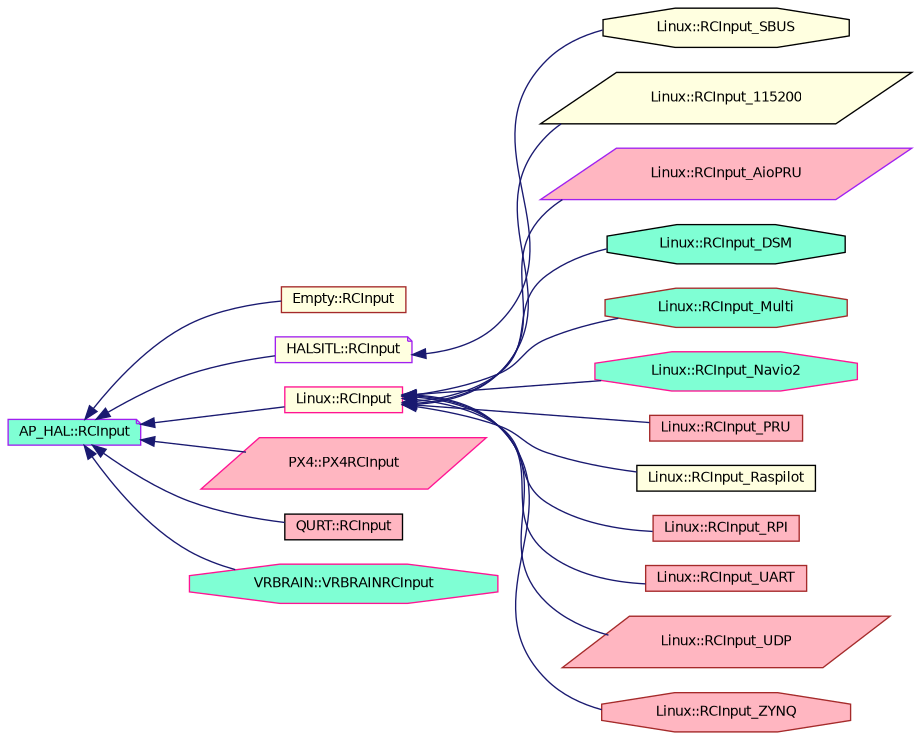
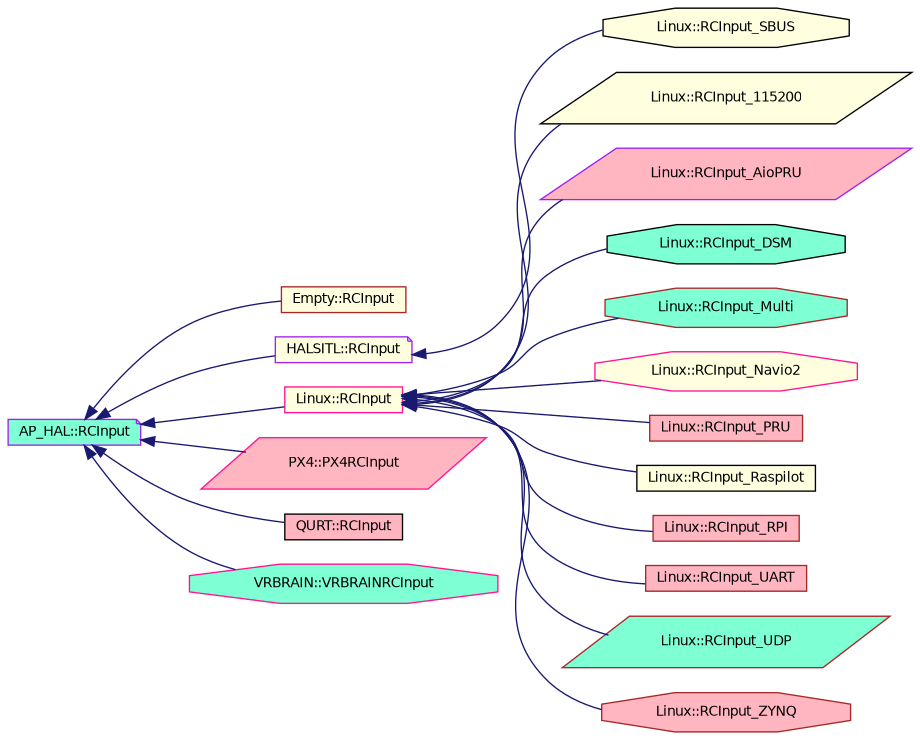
node "Linux::RCInput_Navio2": fillcolor aquamarine -> lightyellow
node "Linux::RCInput_UDP": fillcolor lightpink -> aquamarine
